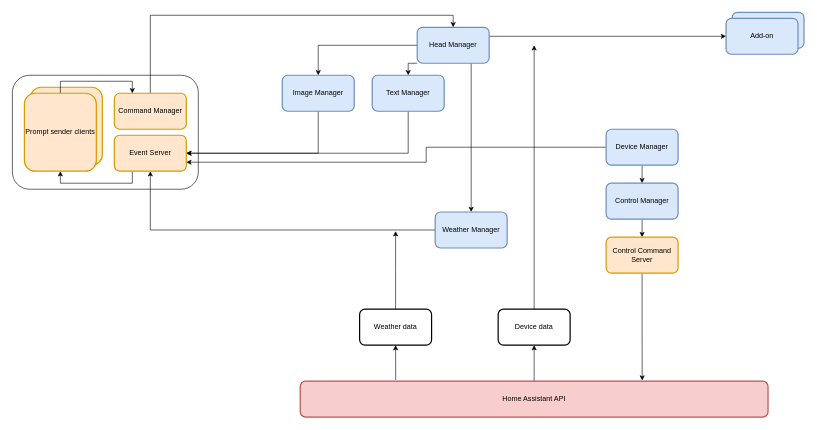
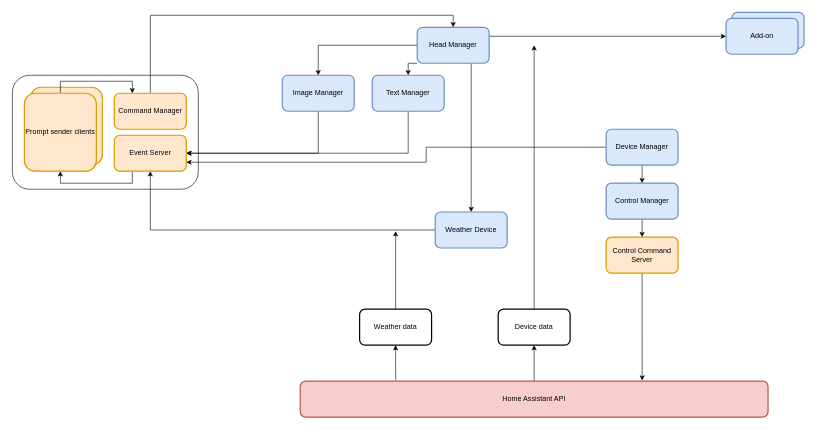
node "Weather Manager": label "Weather Manager" -> "Weather Device"
